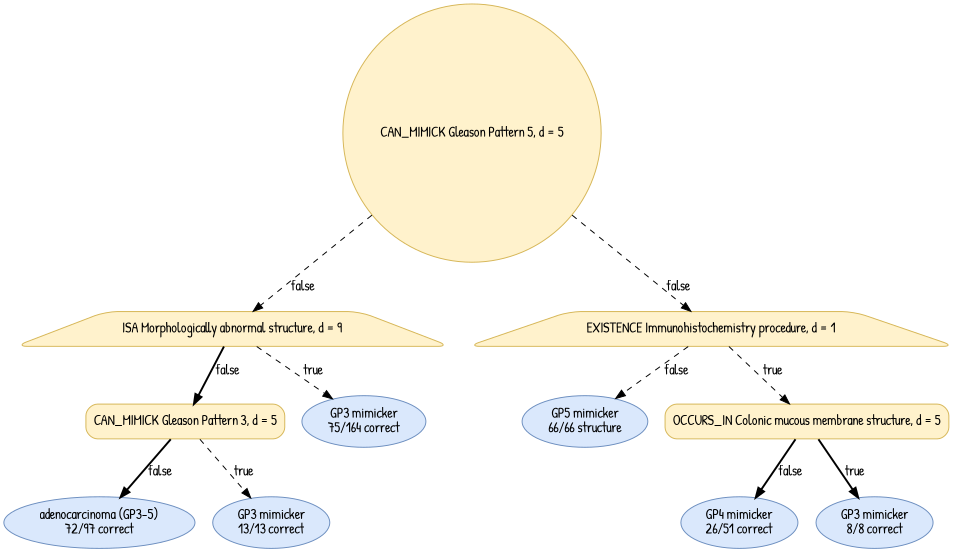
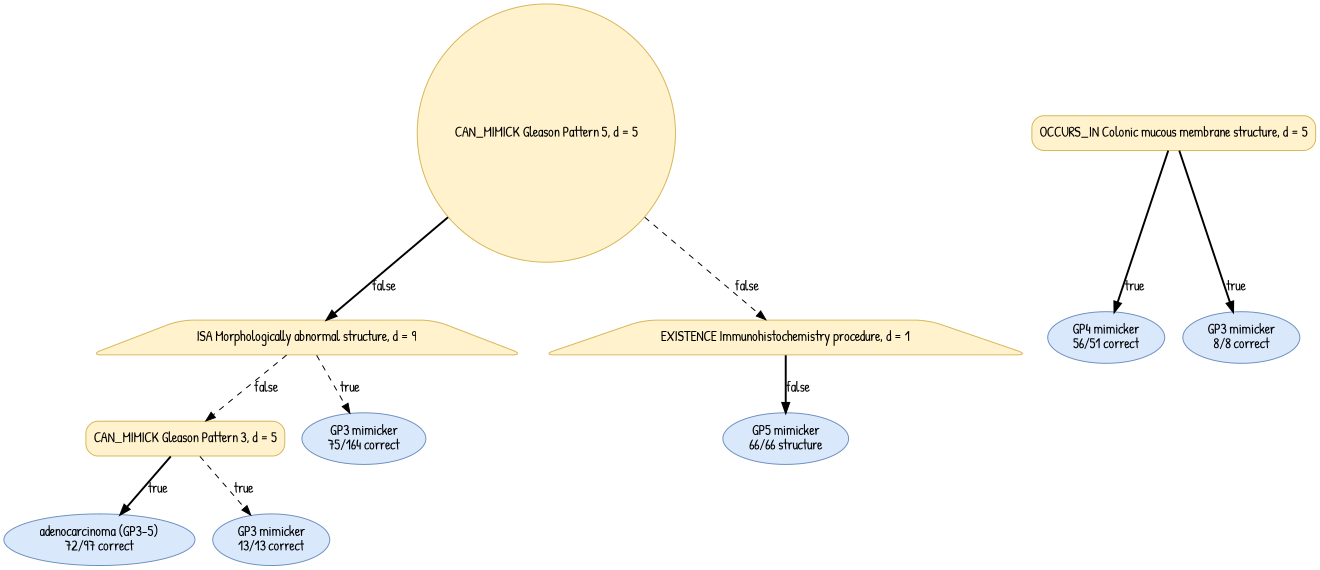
edge "CAN_MIMICK Gleason Pattern 5, d = 5" -> "ISA Morphologically abnormal structure, d = 9": style dashed -> bold
edge "EXISTENCE Immunohistochemistry procedure, d = 1" -> "GP5 mimicker": style dashed -> bold
edge "ISA Morphologically abnormal structure, d = 9" -> "CAN_MIMICK Gleason Pattern 3, d = 5": style bold -> dashed
edge "EXISTENCE Immunohistochemistry procedure, d = 1" -> "OCCURS_IN Colonic mucous membrane structure, d = 5": removed, label "true"
edge "CAN_MIMICK Gleason Pattern 3, d = 5" -> "adenocarcinoma (GP3-5)": label "false" -> "true"
edge "OCCURS_IN Colonic mucous membrane structure, d = 5" -> "GP4 mimicker": label "false" -> "true"
node "GP4 mimicker": text "26/51 correct" -> "56/51 correct"
